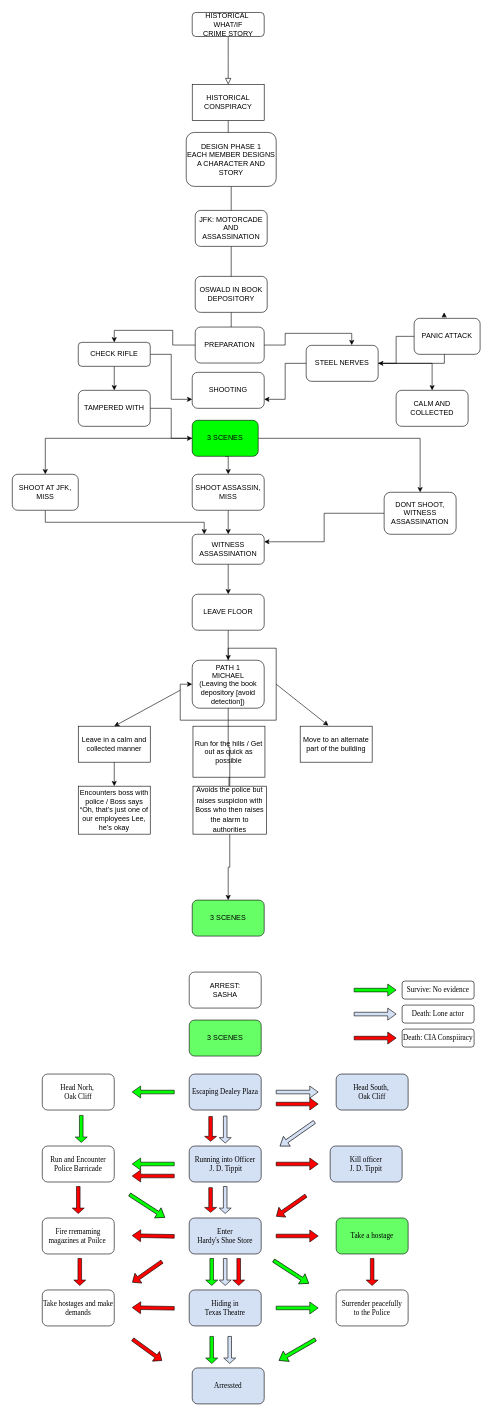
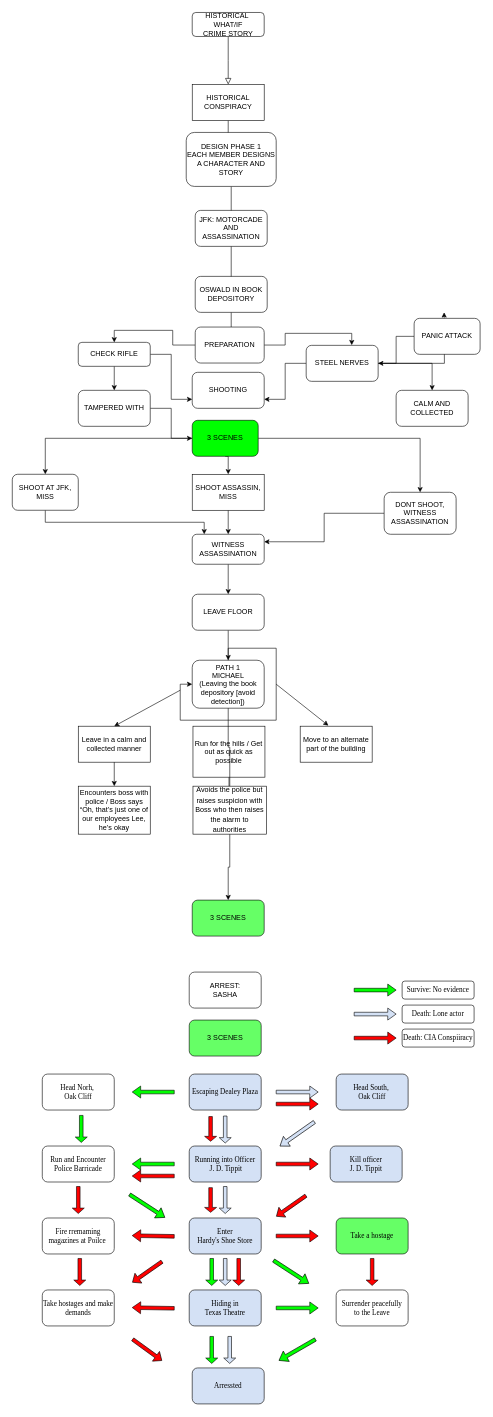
node "SHOOT ASSASSIN, MISS": shape rounded rectangle -> rectangle
node "Surrender peacefully to the Police": label "Surrender peacefully to the Police" -> "Surrender peacefully to the Leave"
